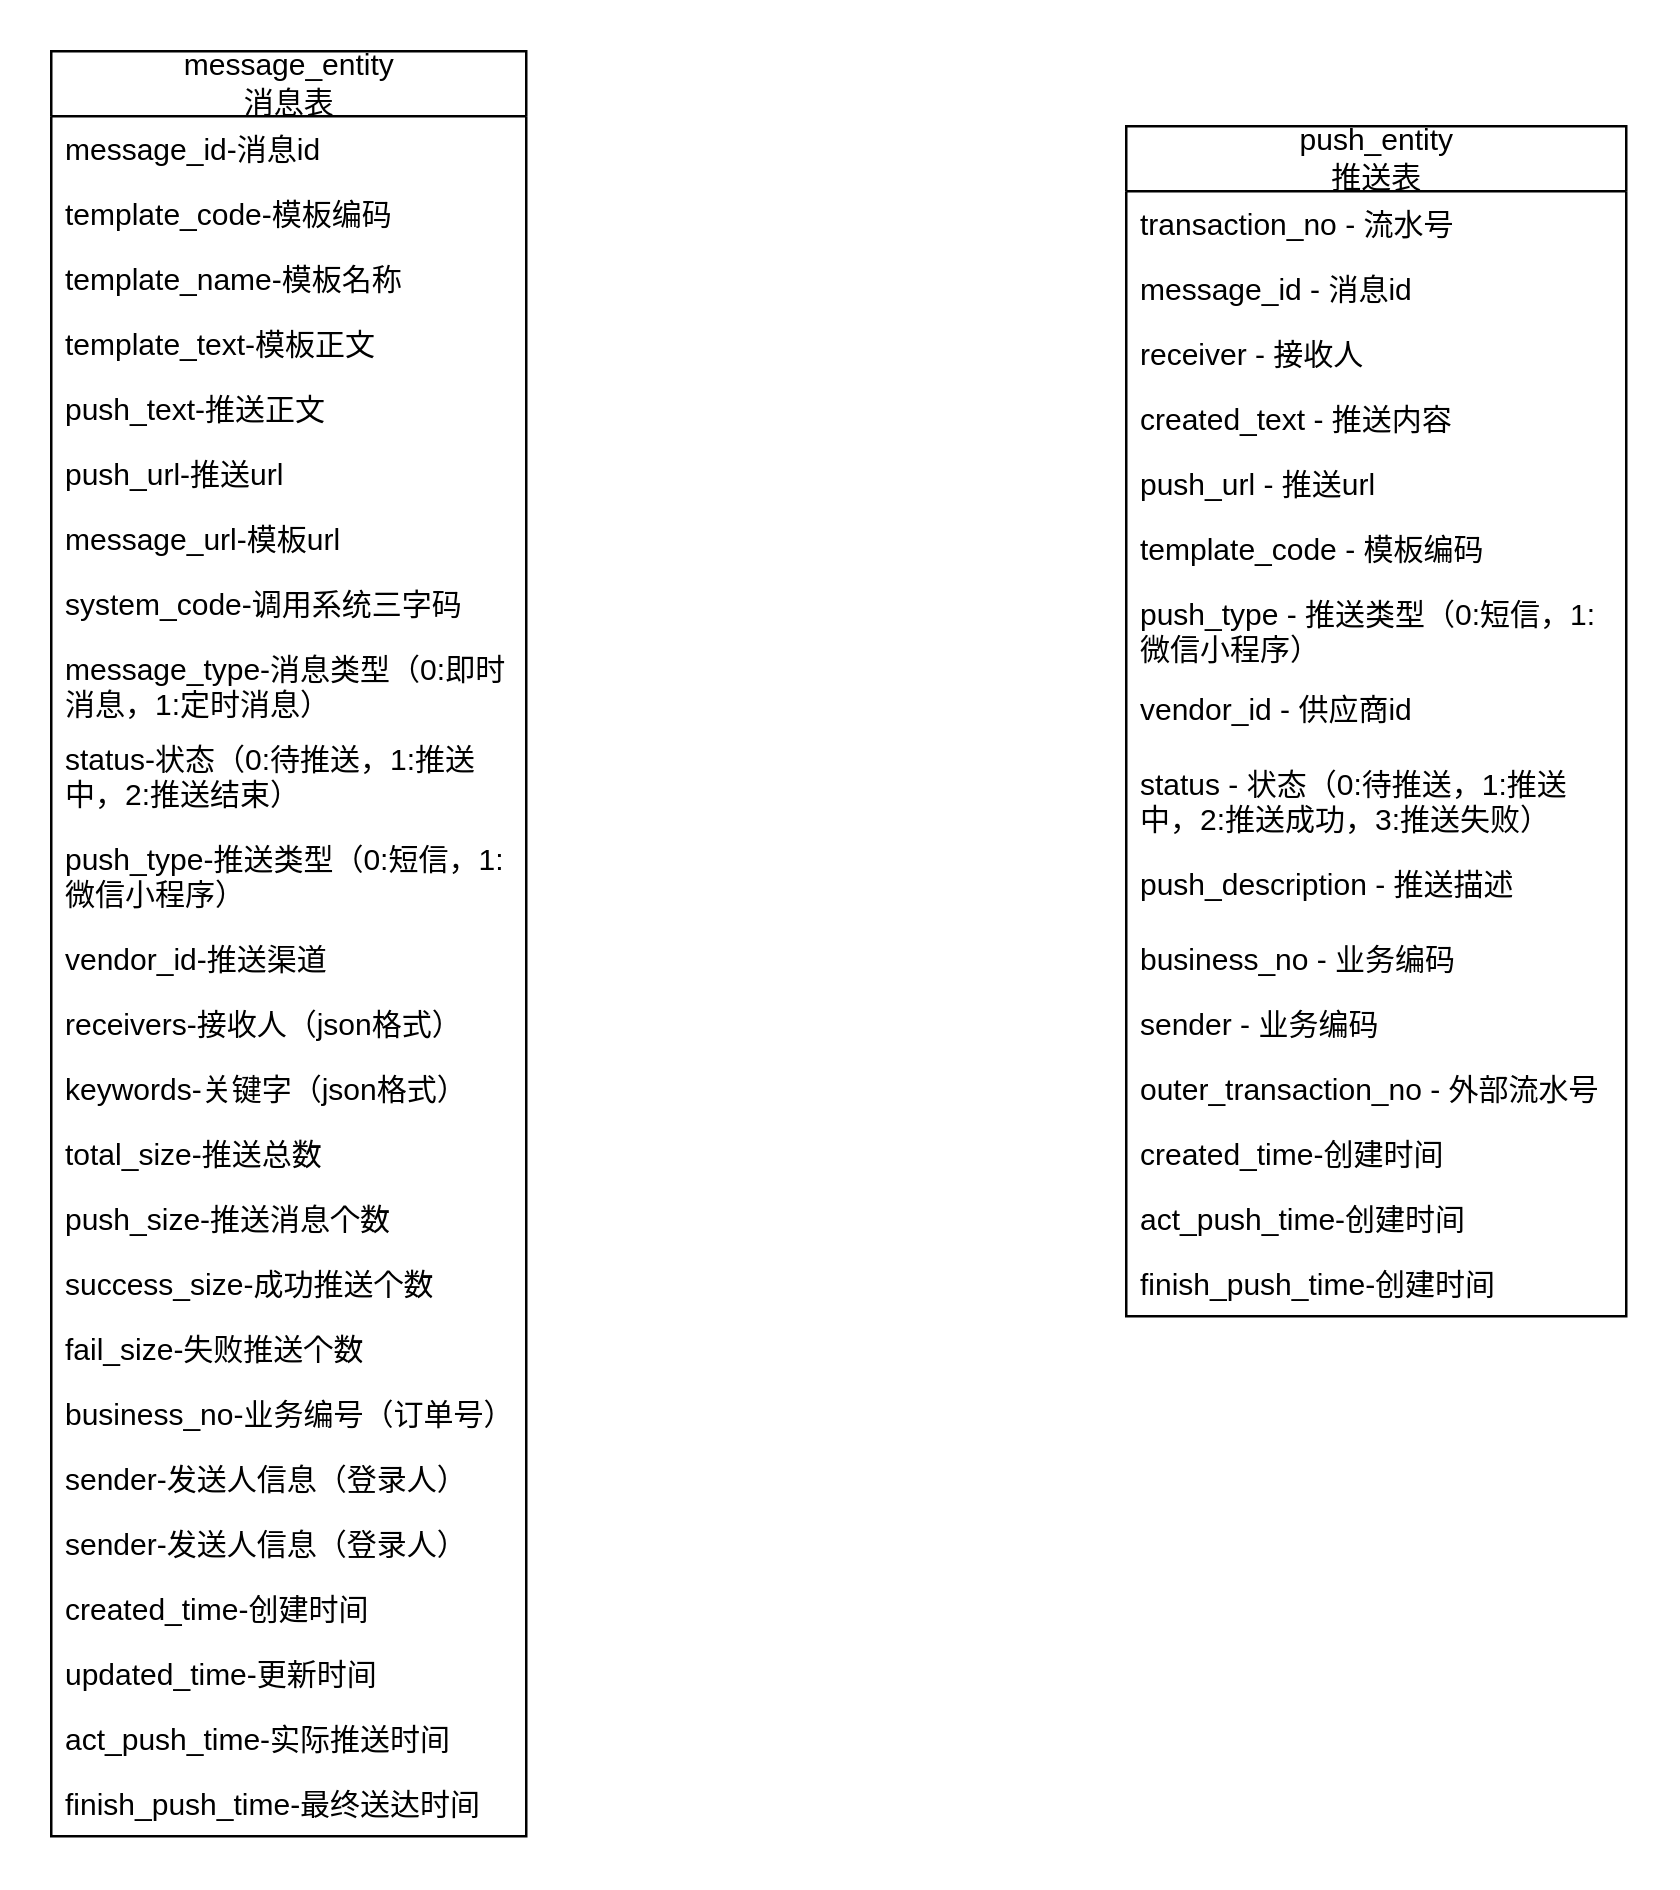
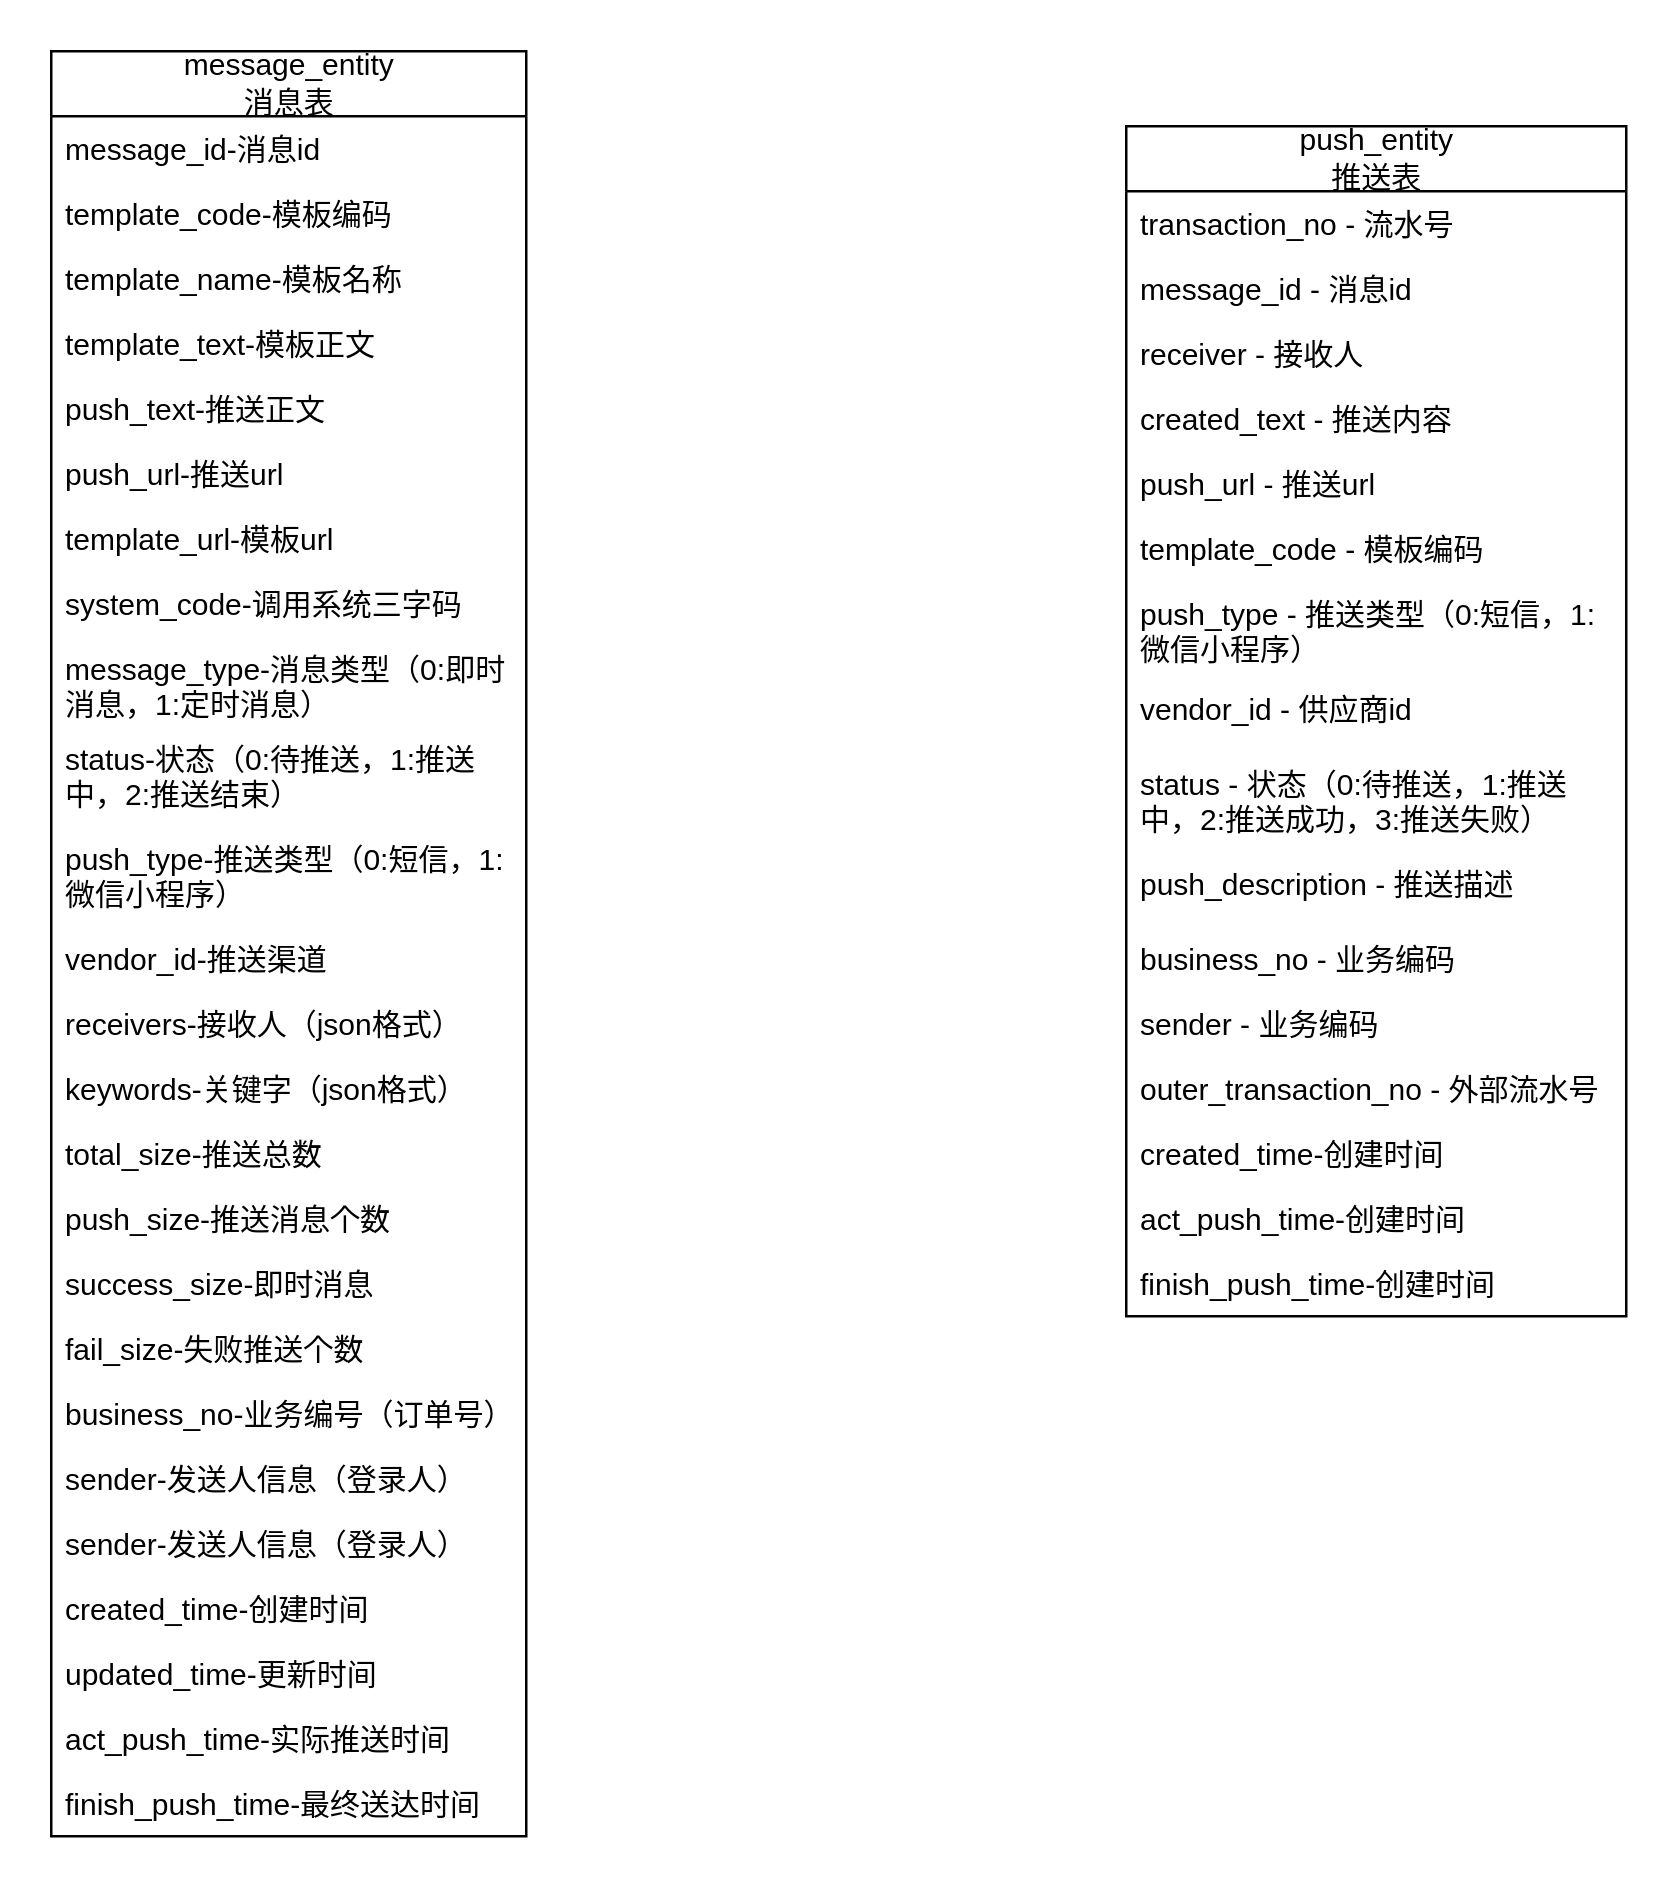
node "message_url-模板url": label "message_url-模板url" -> "template_url-模板url"
node "success_size-成功推送个数": label "success_size-成功推送个数" -> "success_size-即时消息"
